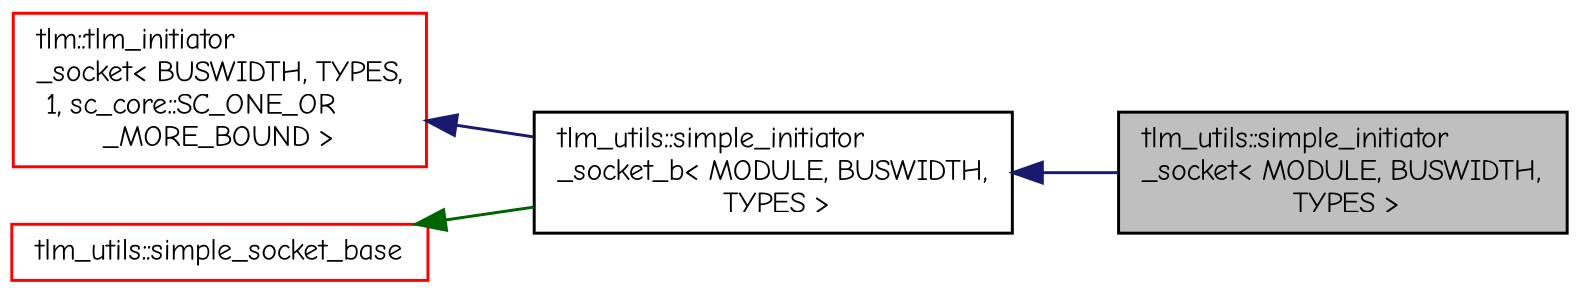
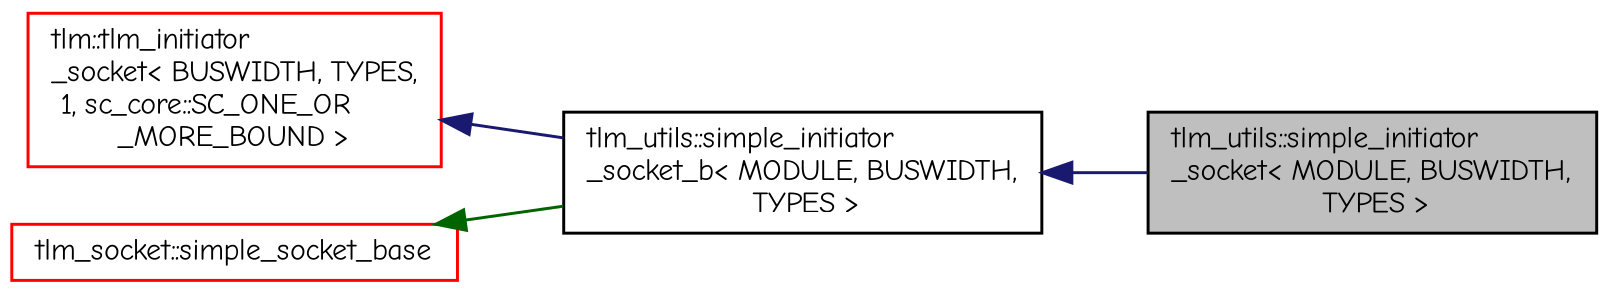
node "tlm_utils::simple_socket_base": label "tlm_utils::simple_socket_base" -> "tlm_socket::simple_socket_base"
